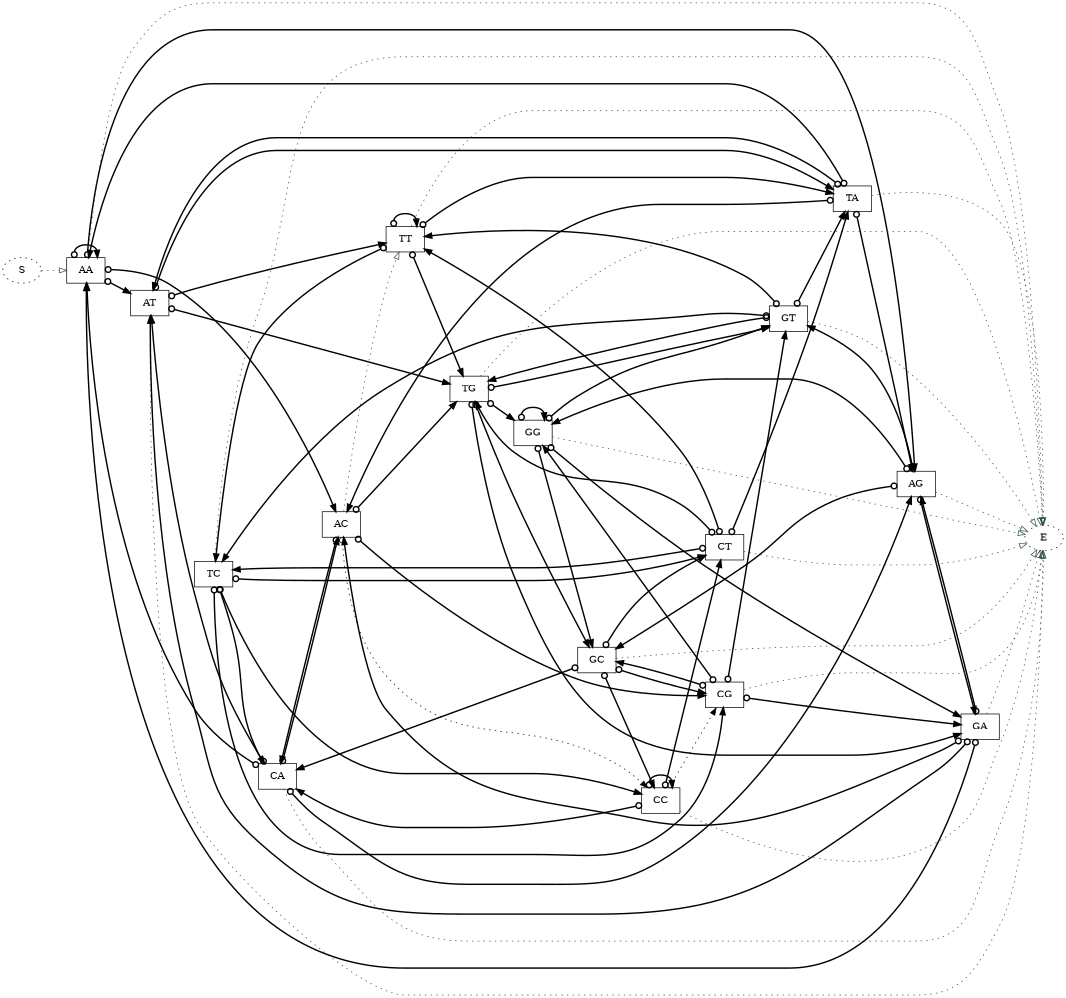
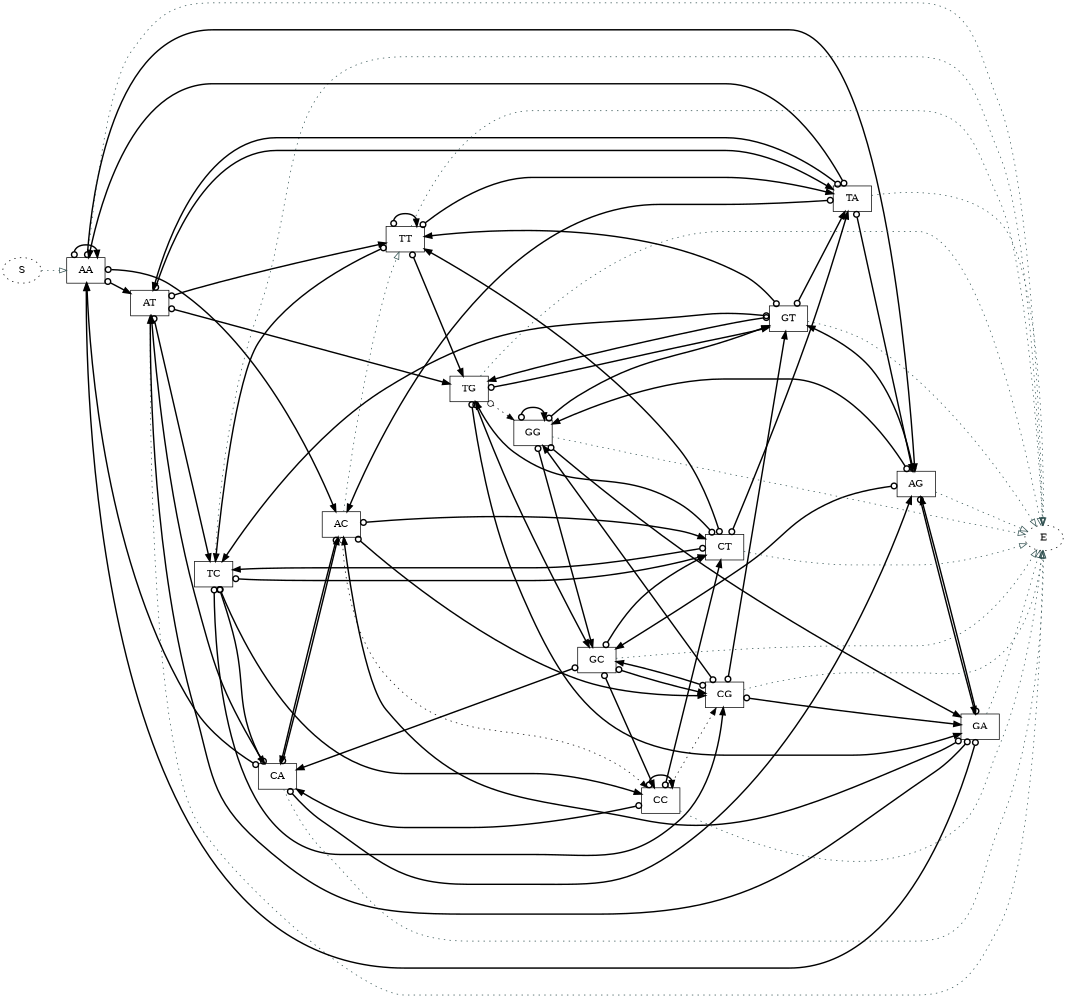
edge "TG" -- "GG": style bold -> dotted
edge "AT" -- "TC": added
edge "TG" -- "AC": now "CT" -- "AC"
